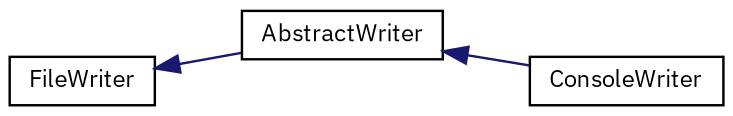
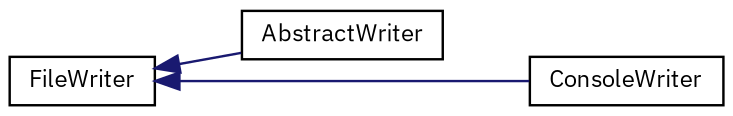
edge "ConsoleWriter" -> "AbstractWriter": now "ConsoleWriter" -> "FileWriter"
